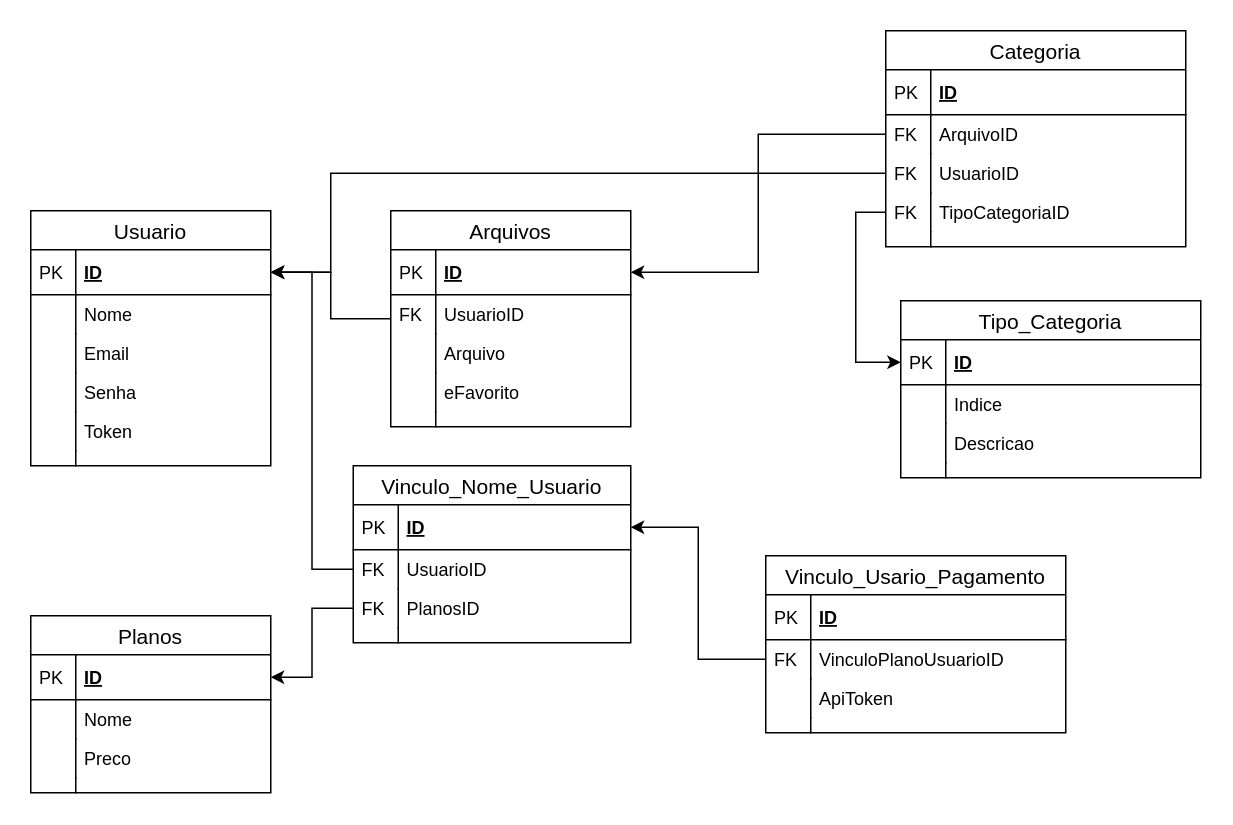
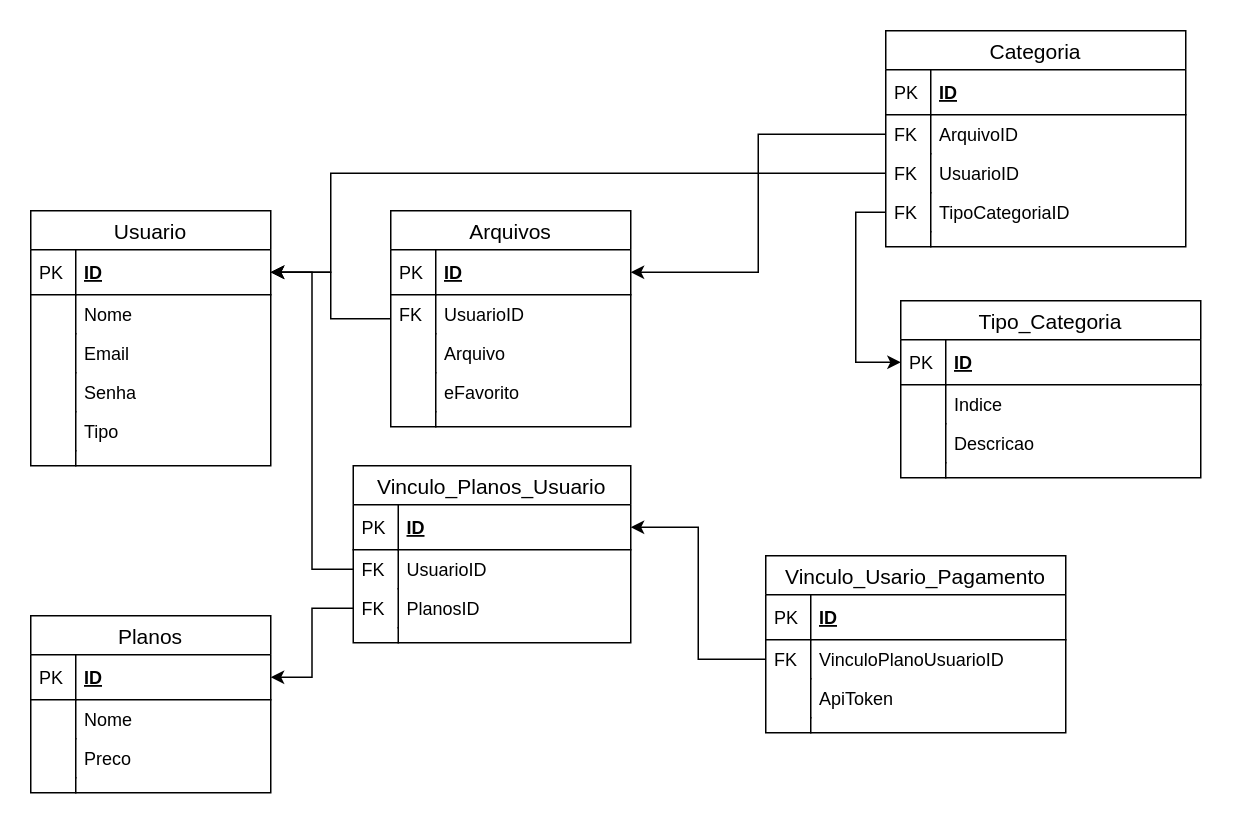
node "Token": label "Token" -> "Tipo"
node "Vinculo_Nome_Usuario": label "Vinculo_Nome_Usuario" -> "Vinculo_Planos_Usuario"
